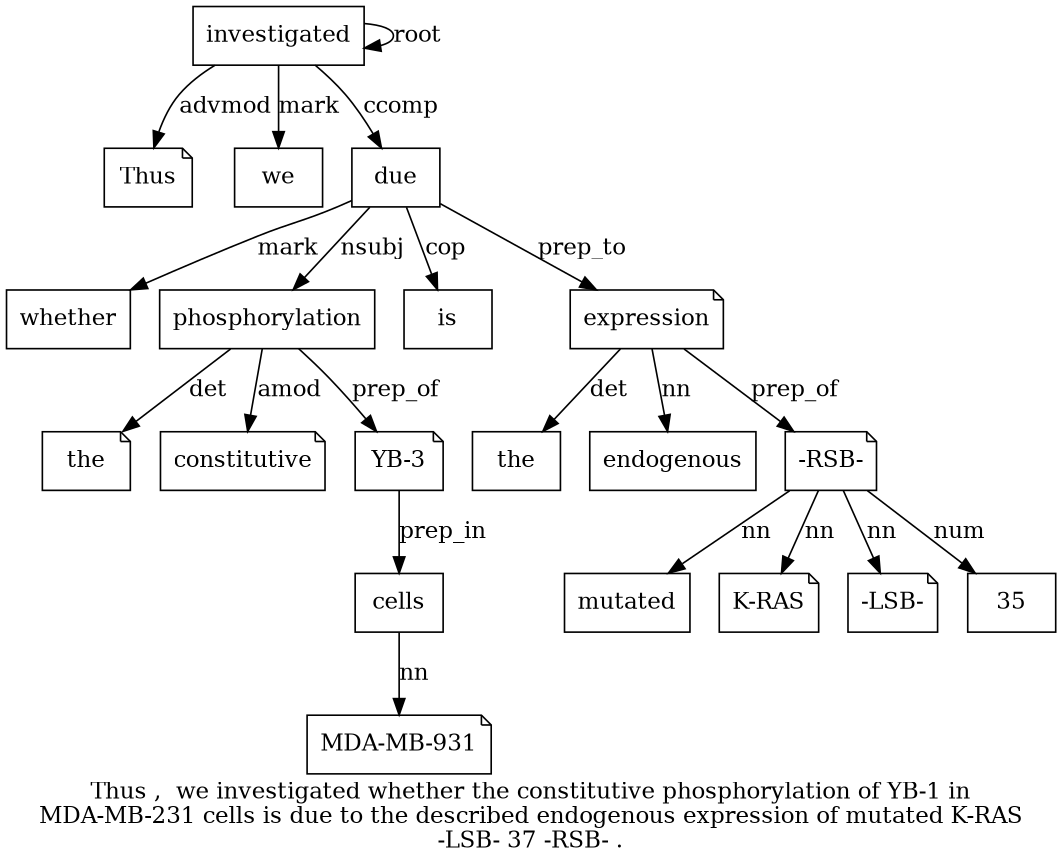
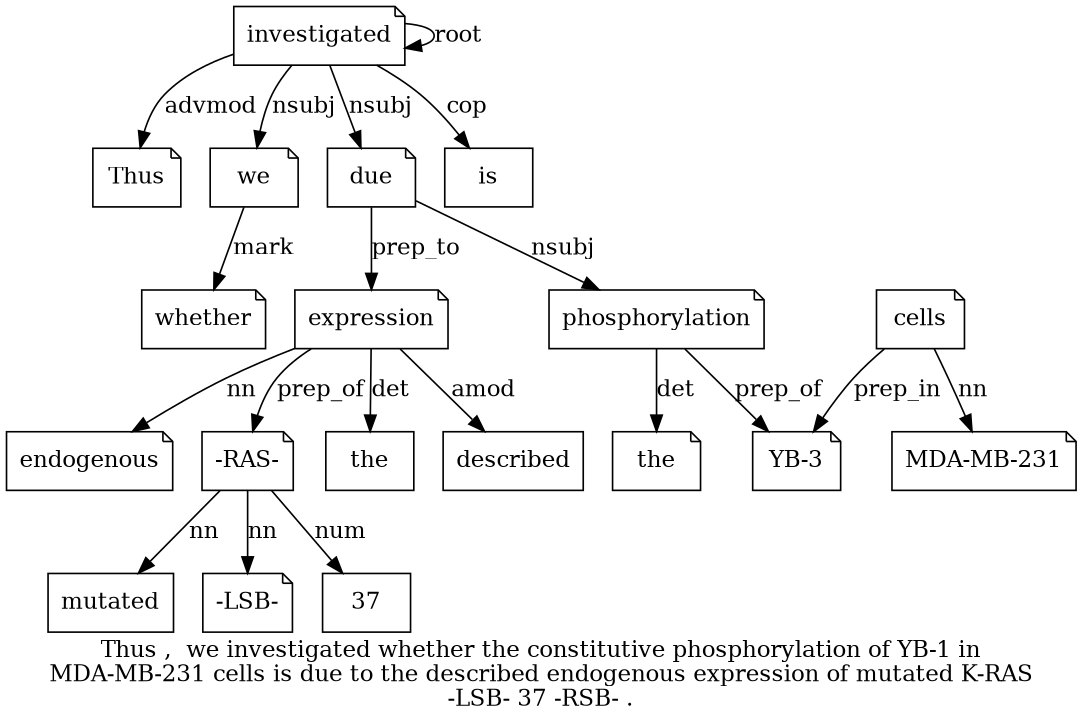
node "investigated": shape box -> note
edge "investigated" -> "we": label "mark" -> "nsubj"
edge "investigated" -> "due": label "ccomp" -> "nsubj"
node "we": shape box -> note
node "due": shape box -> note
edge "due" -> "whether": now "we" -> "whether"
edge "due" -> "is": now "investigated" -> "is"
node "whether": shape box -> note
node "phosphorylation": shape box -> note
node "constitutive": removed
node "described": added
node "endogenous": shape box -> note
node "-RSB-": label "-RSB-" -> "-RAS-"
edge "YB-3" -> "cells": reversed
node "cells": shape box -> note
node "K-RAS": removed
node "35": label "35" -> "37"
node "MDA-MB-931": label "MDA-MB-931" -> "MDA-MB-231"
